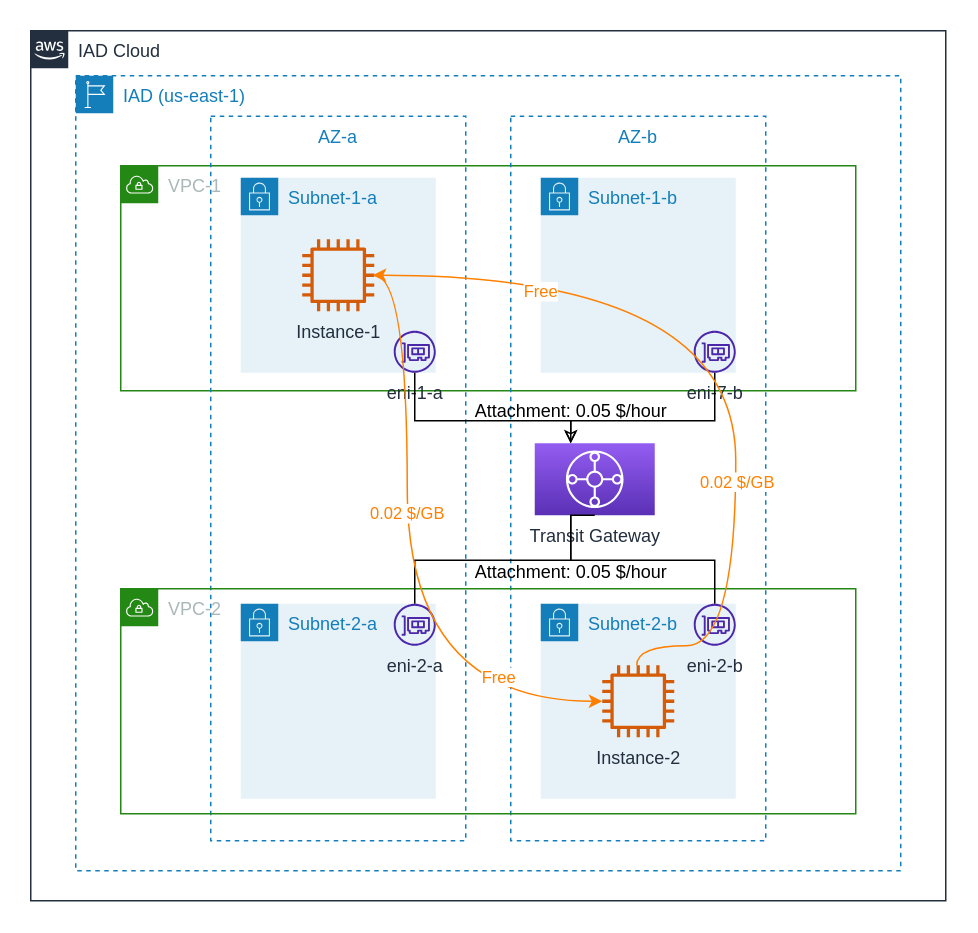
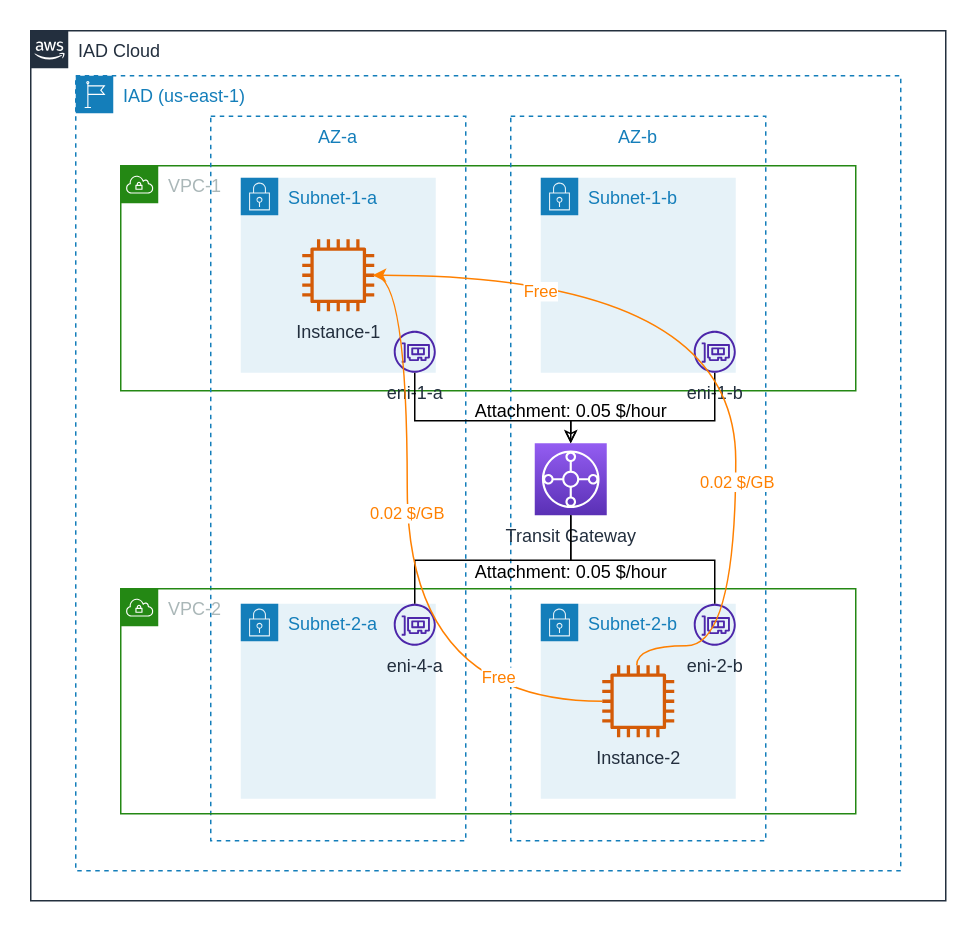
node "eni-7-b": label "eni-7-b" -> "eni-1-b"
node "Transit Gateway": size 120x72 -> 72x72
node "eni-2-a": label "eni-2-a" -> "eni-4-a"
edge "Instance-1" -> "Instance-2": arrowhead classic -> none
